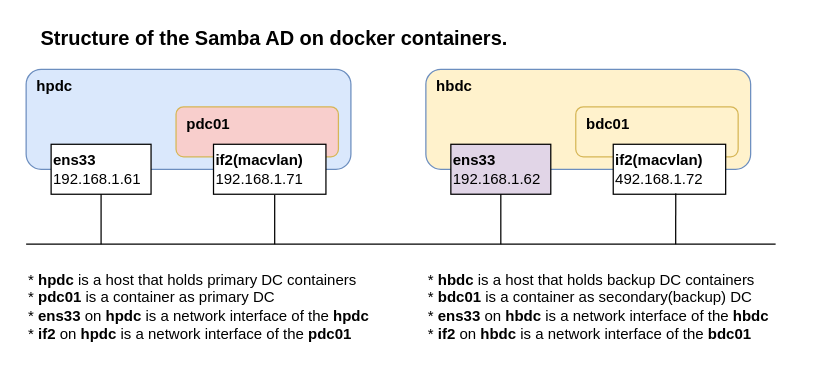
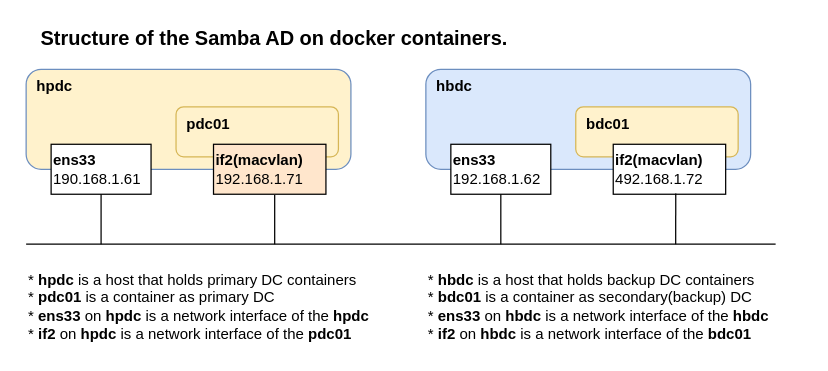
node "hpdc": fillcolor #dae8fc -> #fff2cc
node "hbdc": fillcolor #fff2cc -> #dae8fc
node "pdc01": fillcolor #f8cecc -> #fff2cc
node "ens33 192.168.1.61": label "ens33 192.168.1.61" -> "ens33 190.168.1.61"
node "if2(macvlan) 192.168.1.71": fillcolor #ffffff -> #ffe6cc
node "ens33 192.168.1.62": fillcolor #e1d5e7 -> #ffffff
